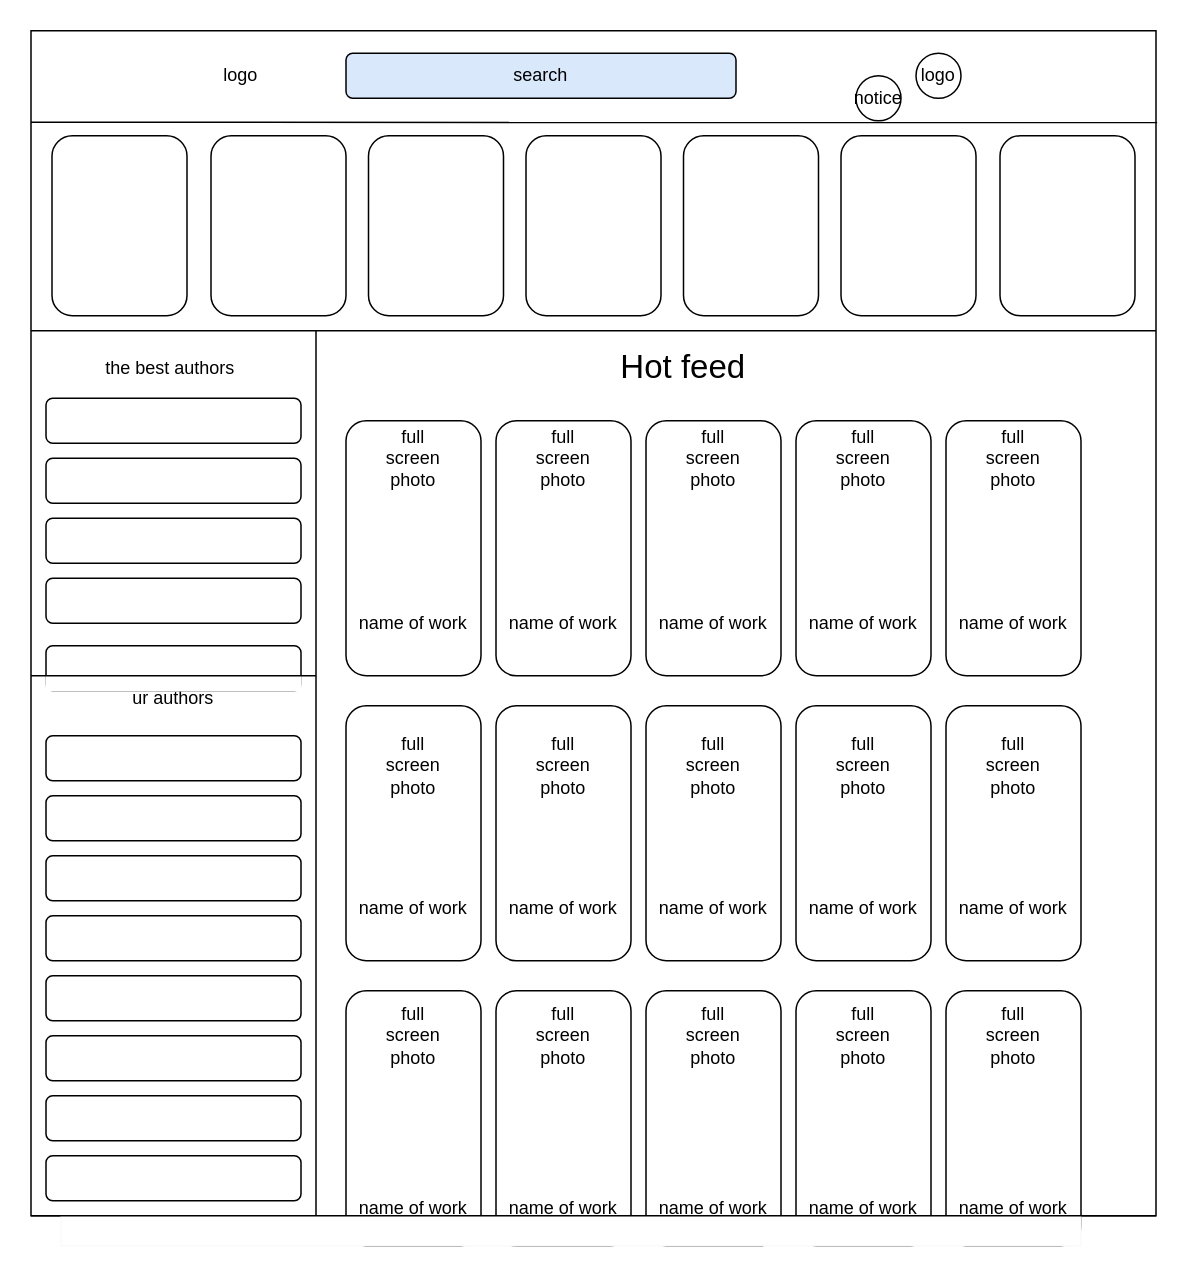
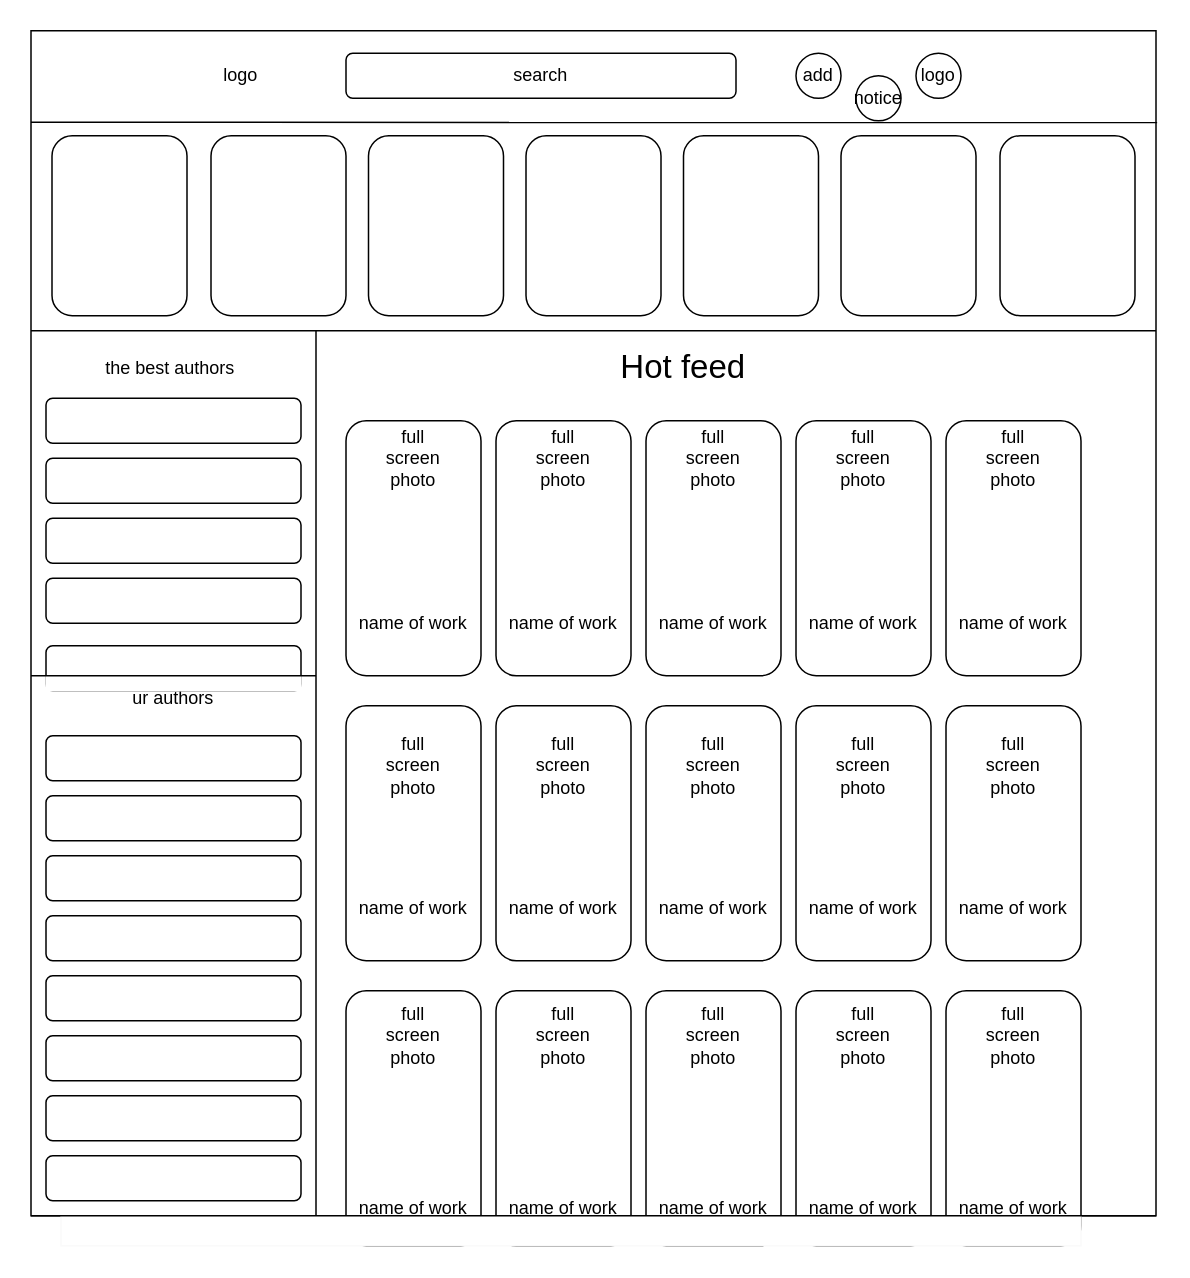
node "search": fillcolor #dae8fc -> #ffffff
node "add": added
